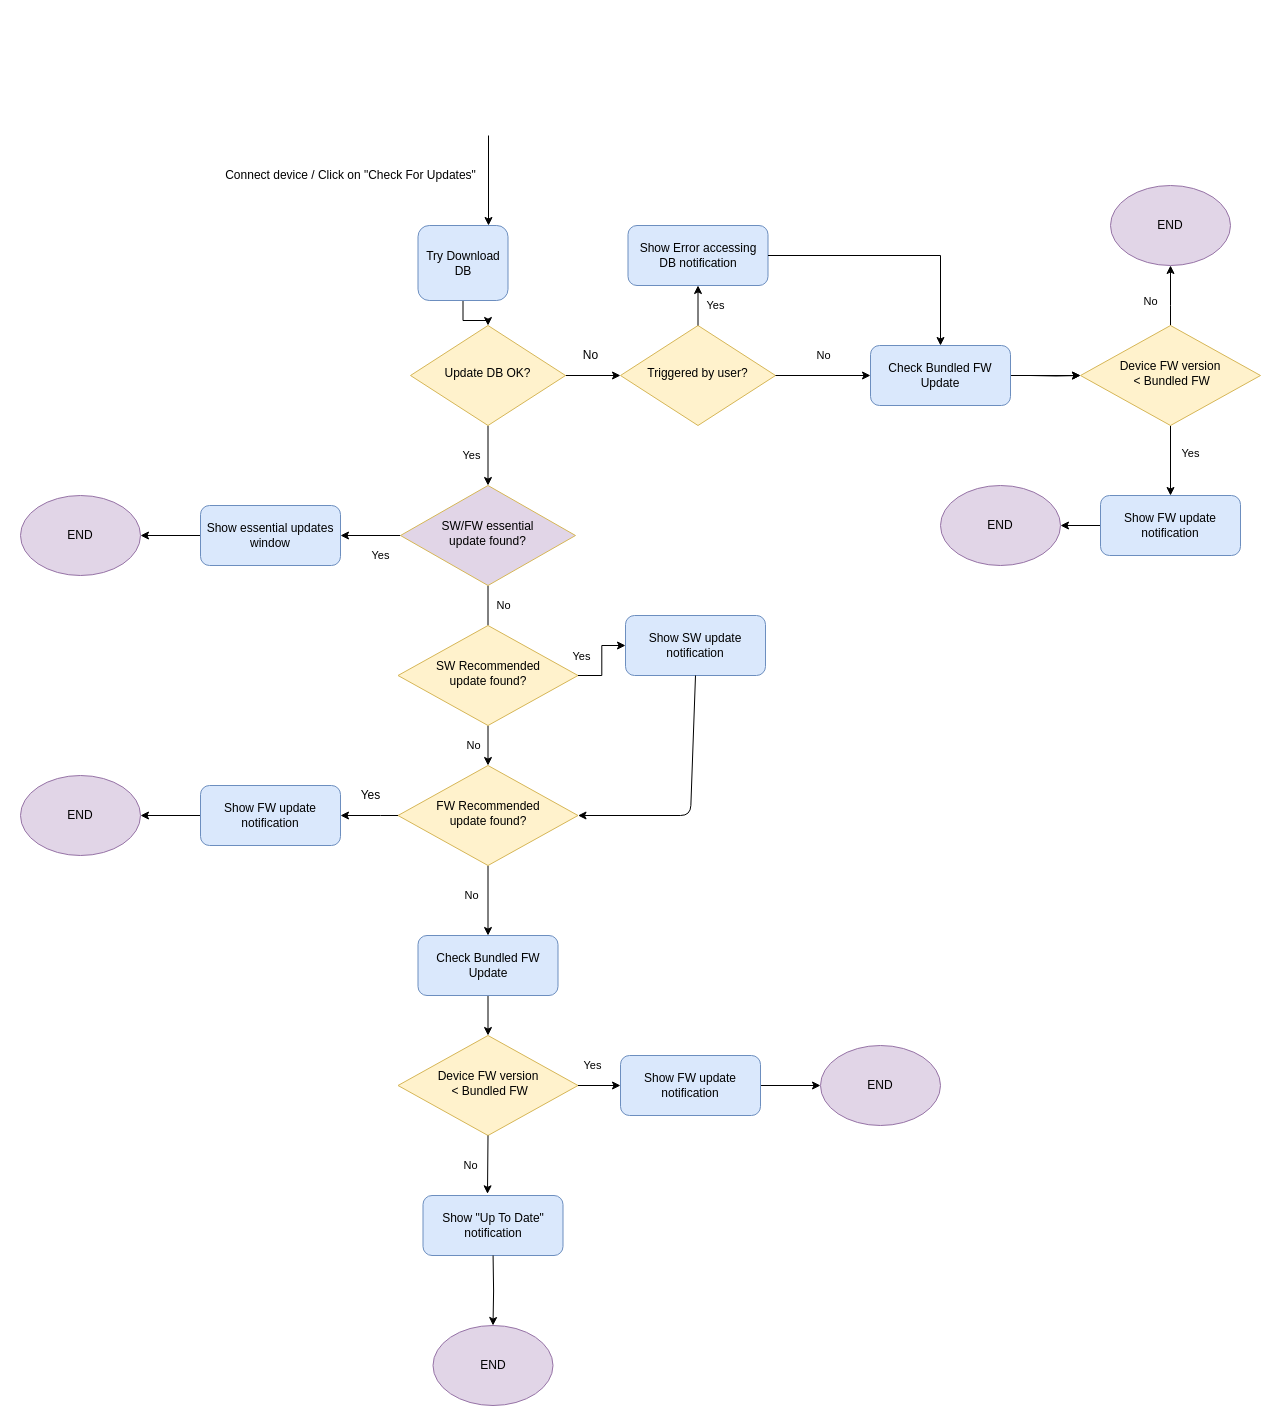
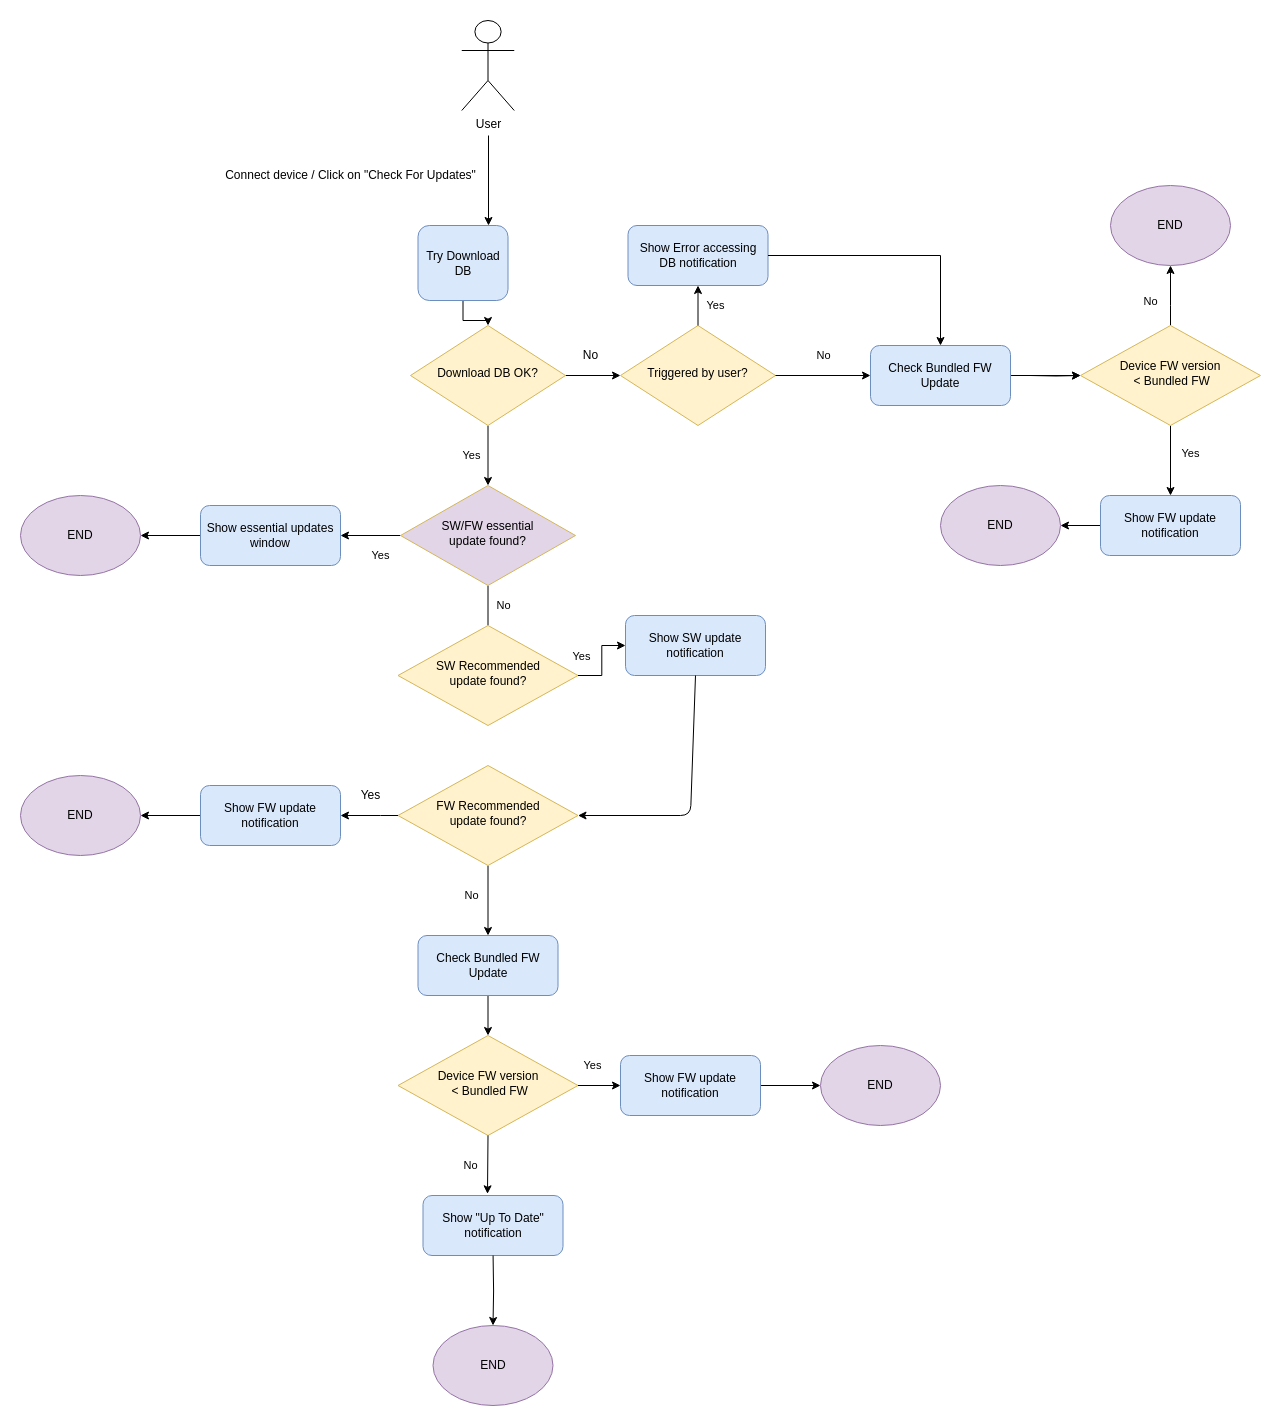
node "User": added
node "Update DB OK?": label "Update DB OK?" -> "Download DB OK?"
edge "SW Recommended update found?" -> "FW Recommended update found?": removed, label "No"
